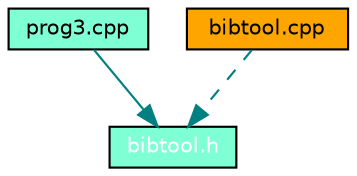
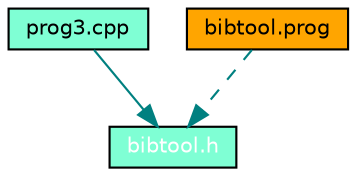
node "bibtool.cpp": label "bibtool.cpp" -> "bibtool.prog"
